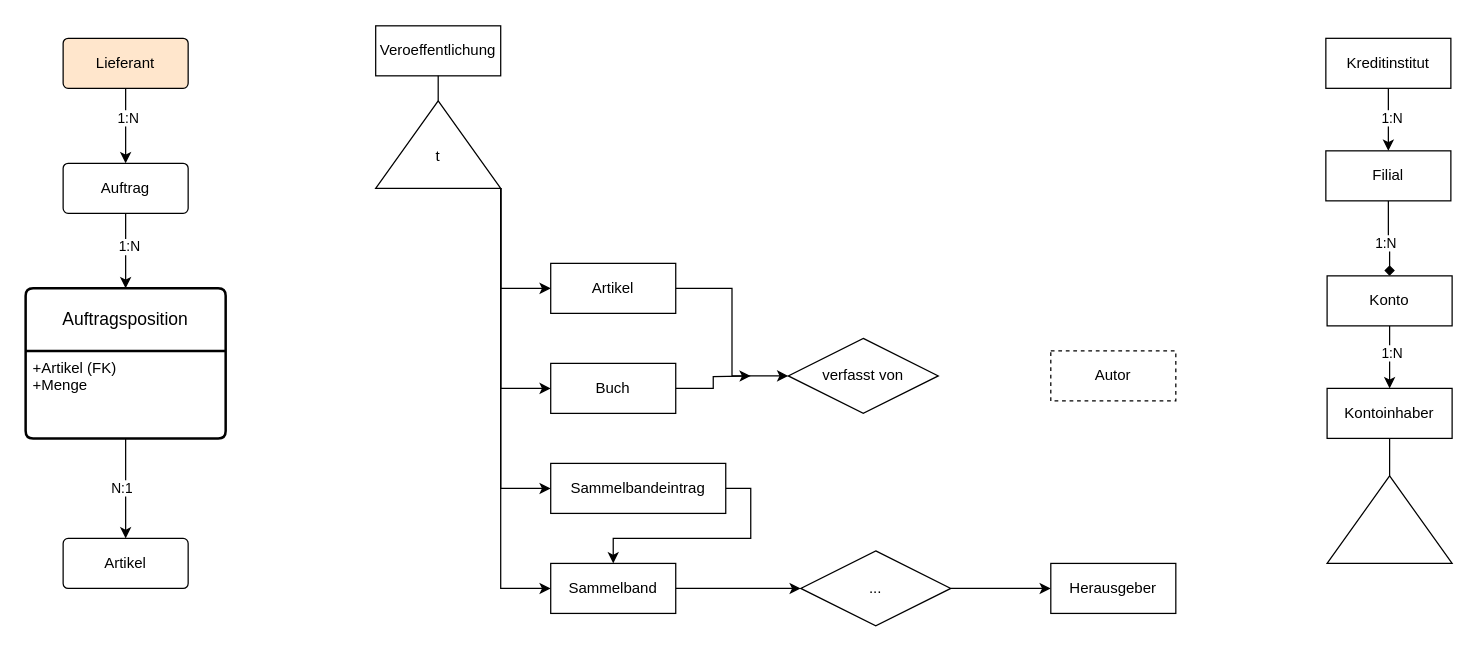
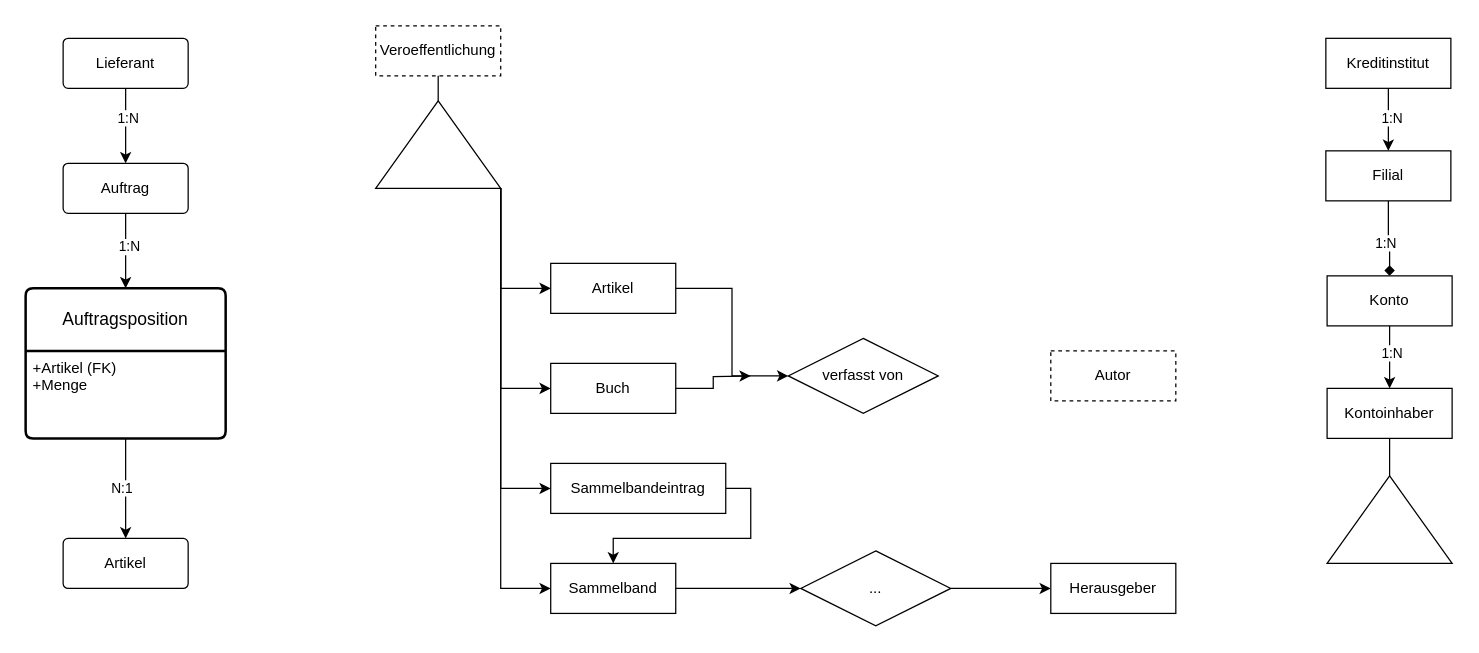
node "Veroeffentlichung": style solid -> dashed
node "Lieferant": fillcolor #ffe6cc -> #ffffff
node "t": removed
